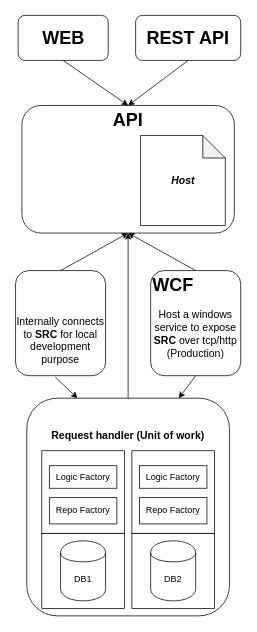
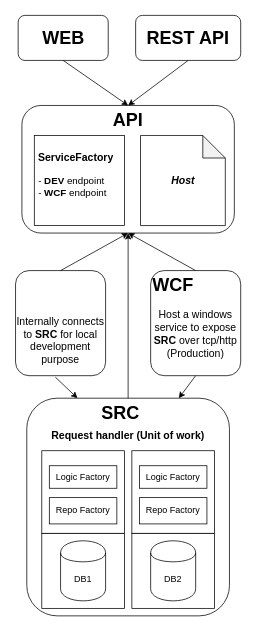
node "ServiceFactory - DEV endpoint - WCF endpoint": added
node "SRC": added
